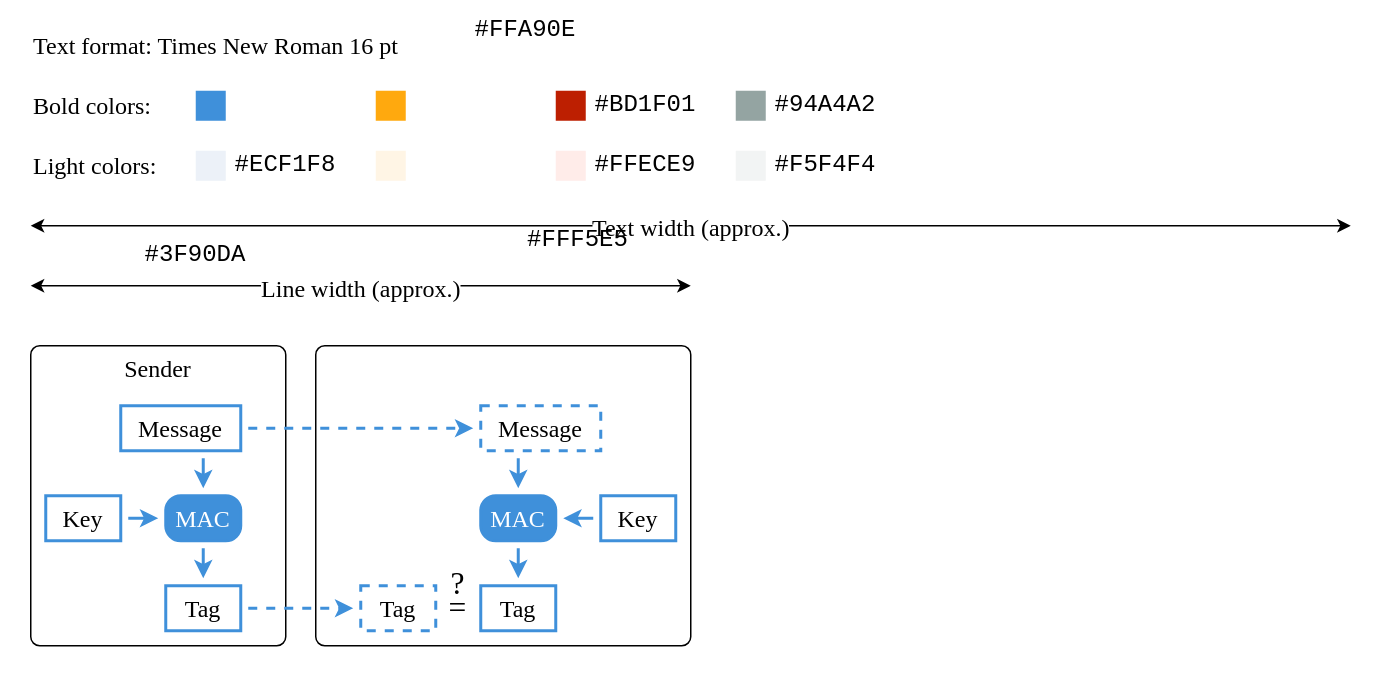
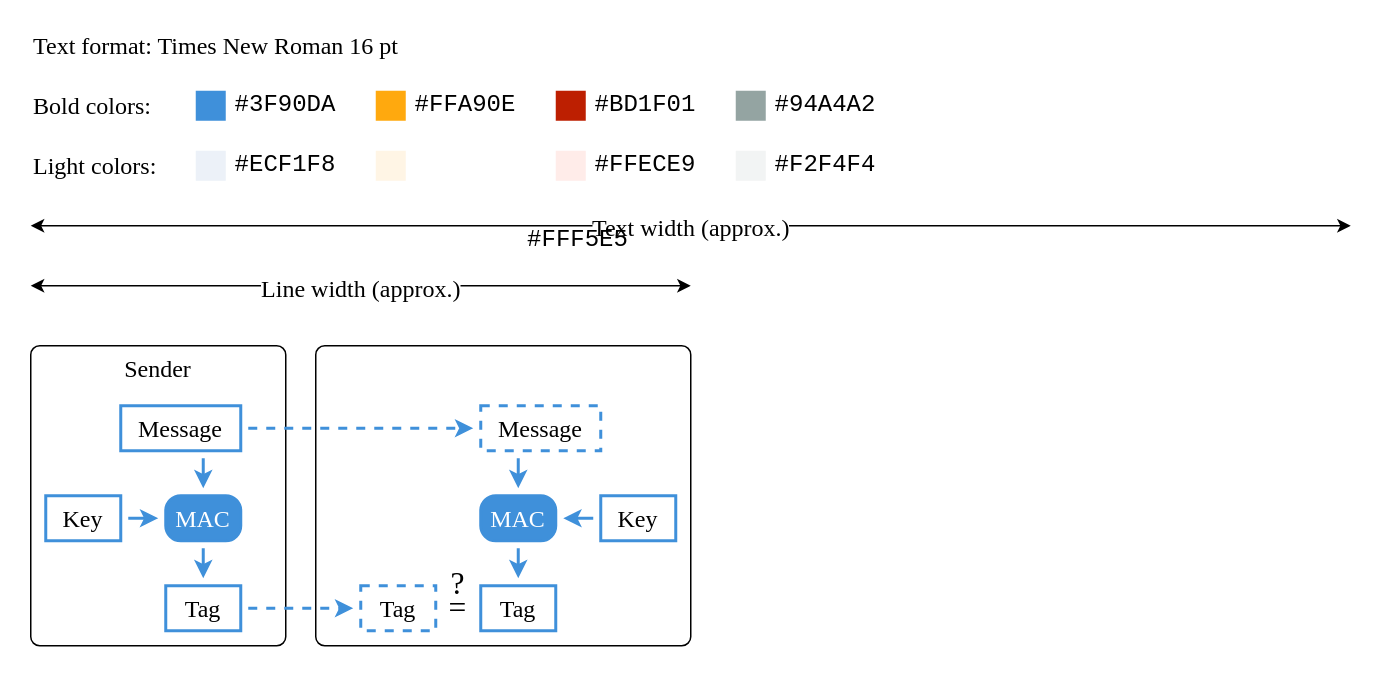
node "#FFA90E": moved (526, 31) -> (466, 106)
node "#F5F4F4": label "#F5F4F4" -> "#F2F4F4"
node "#3F90DA": moved (196, 256) -> (286, 106)
